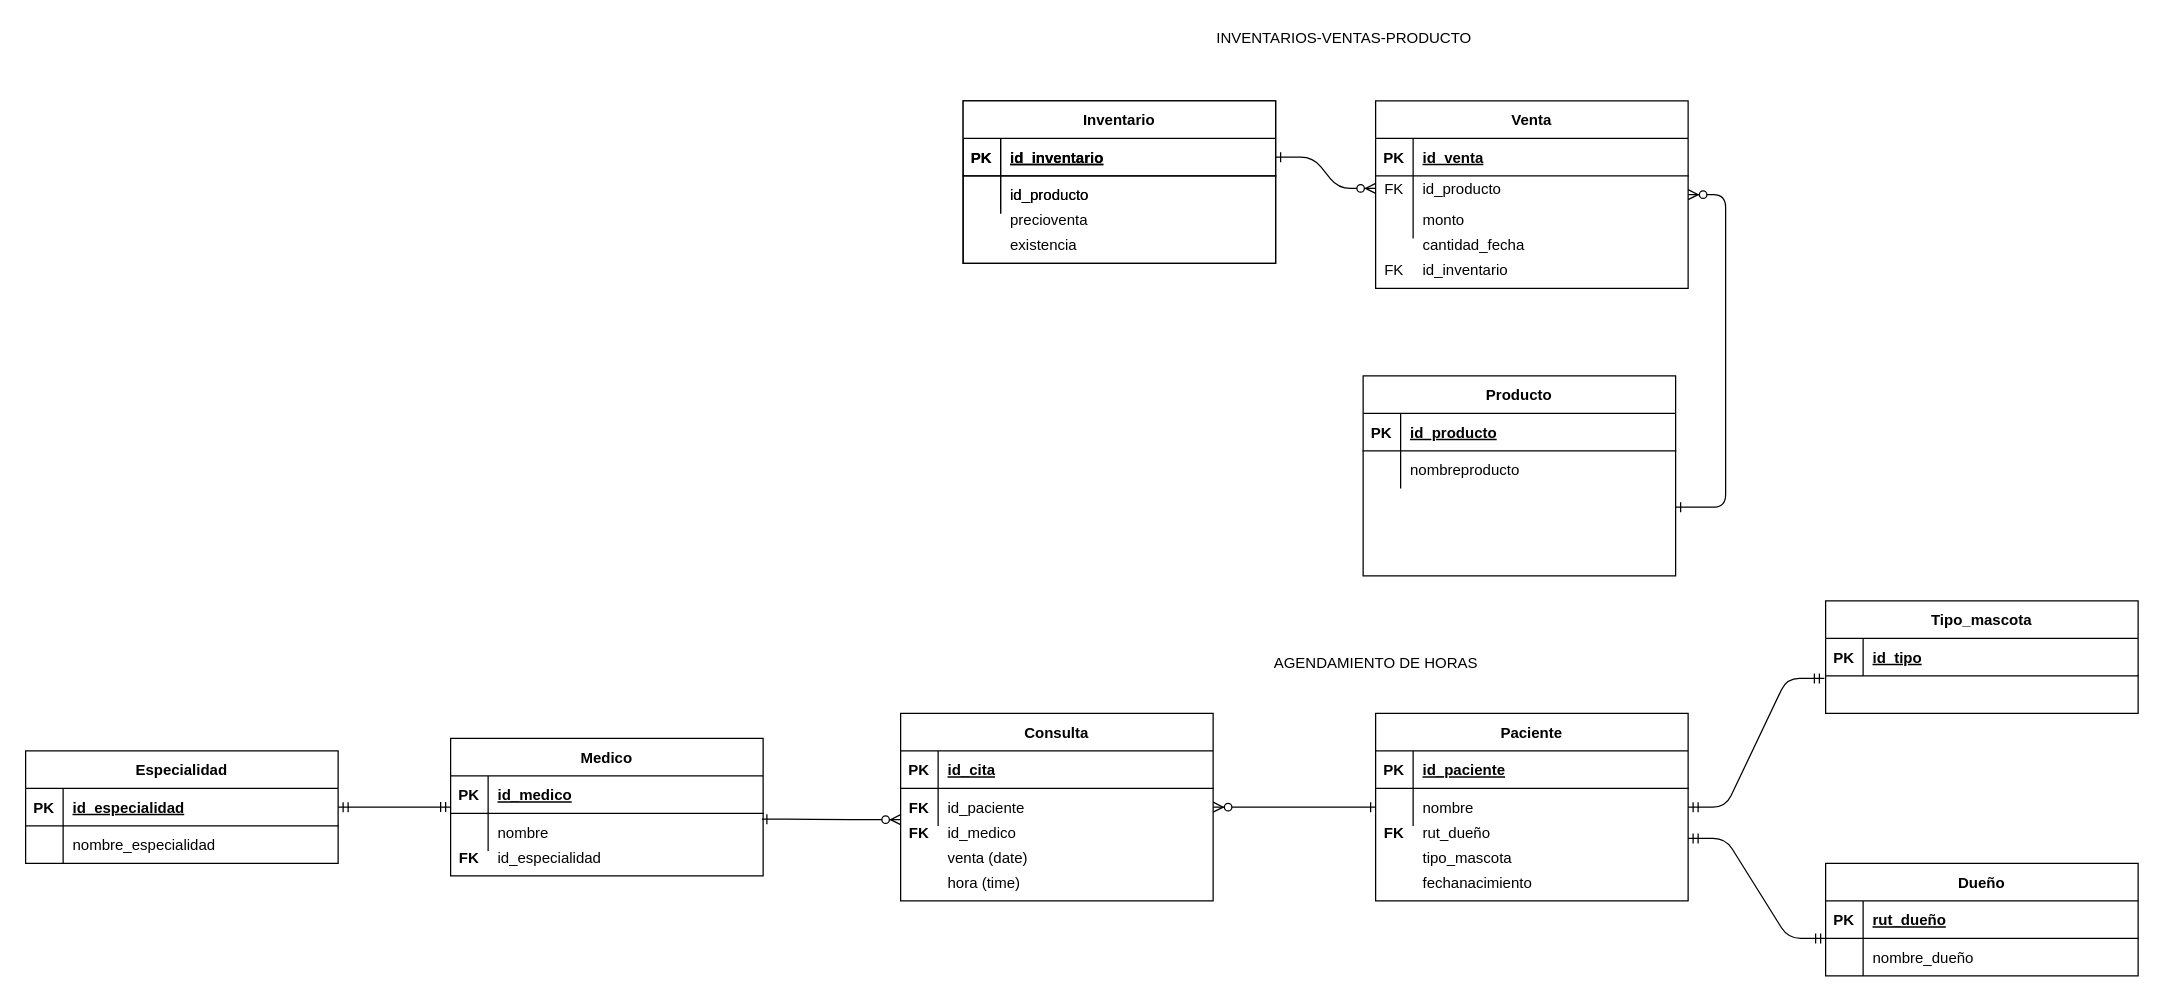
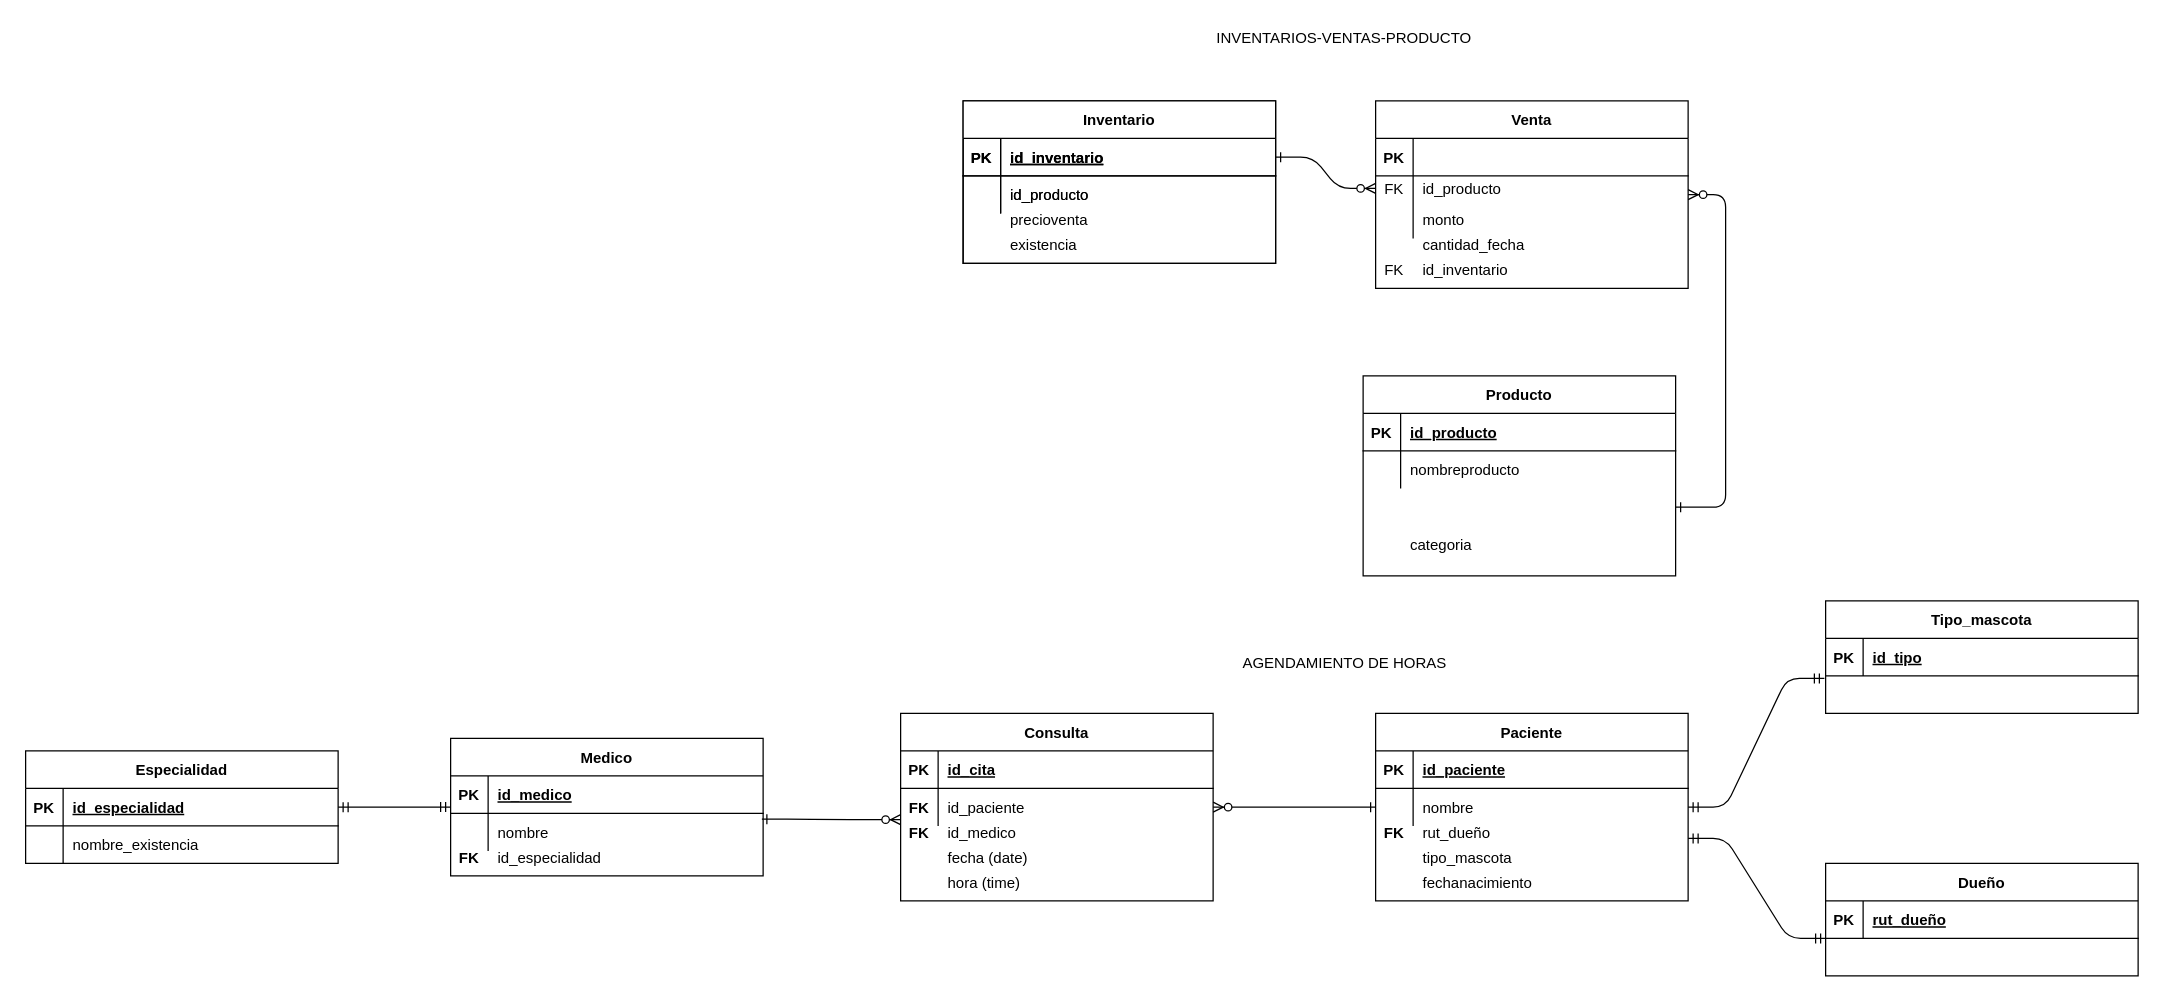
node "id_venta": removed
node "categoria": added
node "AGENDAMIENTO DE HORAS": moved (1376, 663) -> (1345, 663)
node "nombre_especialidad": label "nombre_especialidad" -> "nombre_existencia"
node "venta (date)": label "venta (date)" -> "fecha (date)"
node "nombre_dueño": removed
